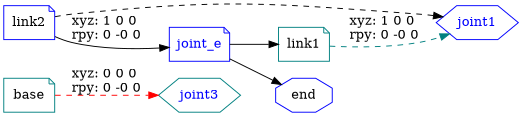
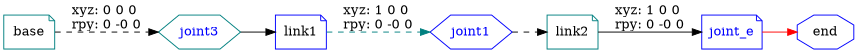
edge "link2" -> "joint1": reversed
node "link2": color blue -> teal
edge "joint_e" -> "link1": now "joint3" -> "link1"
node "link1": color teal -> blue
edge "joint_e" -> "end": color black -> red
edge "base" -> "joint3": color red -> black
